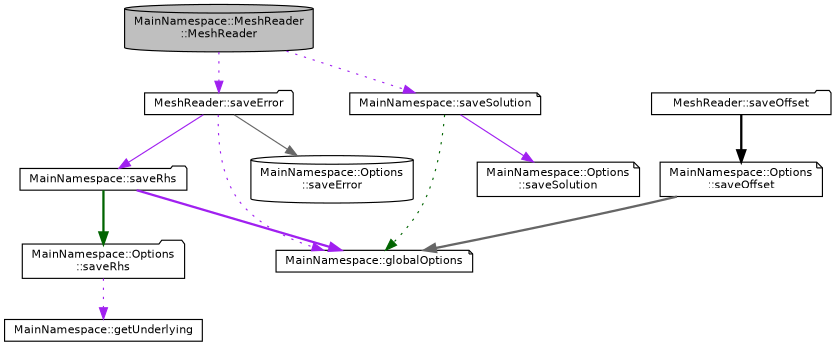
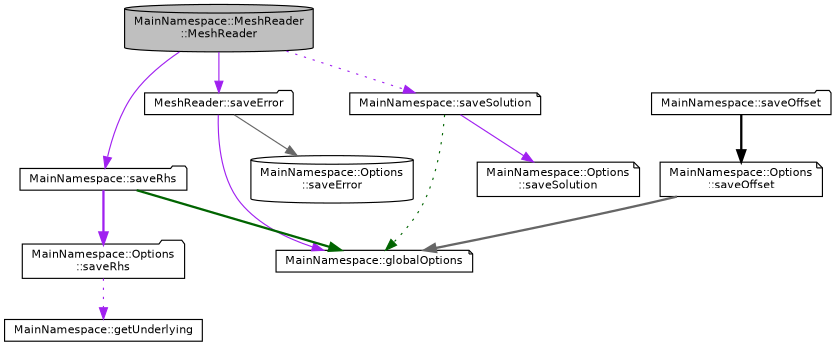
edge "MainNamespace::MeshReader ::MeshReader" -> "MeshReader::saveError": style dotted -> solid
node "MeshReader::saveOffset": label "MeshReader::saveOffset" -> "MainNamespace::saveOffset"
edge "MeshReader::saveError" -> "MainNamespace::saveRhs": now "MainNamespace::MeshReader ::MeshReader" -> "MainNamespace::saveRhs"
edge "MeshReader::saveError" -> "MainNamespace::globalOptions": style dotted -> solid
edge "MainNamespace::saveRhs" -> "MainNamespace::Options ::saveRhs": color darkgreen -> purple
edge "MainNamespace::saveRhs" -> "MainNamespace::globalOptions": color purple -> darkgreen
